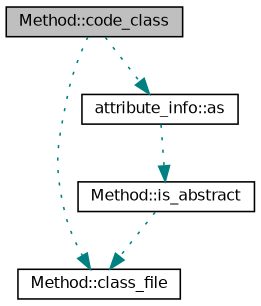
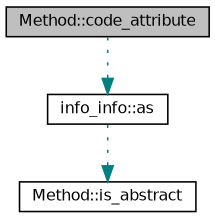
node "Method::code_class": label "Method::code_class" -> "Method::code_attribute"
node "attribute_info::as": label "attribute_info::as" -> "info_info::as"
node "Method::class_file": removed
